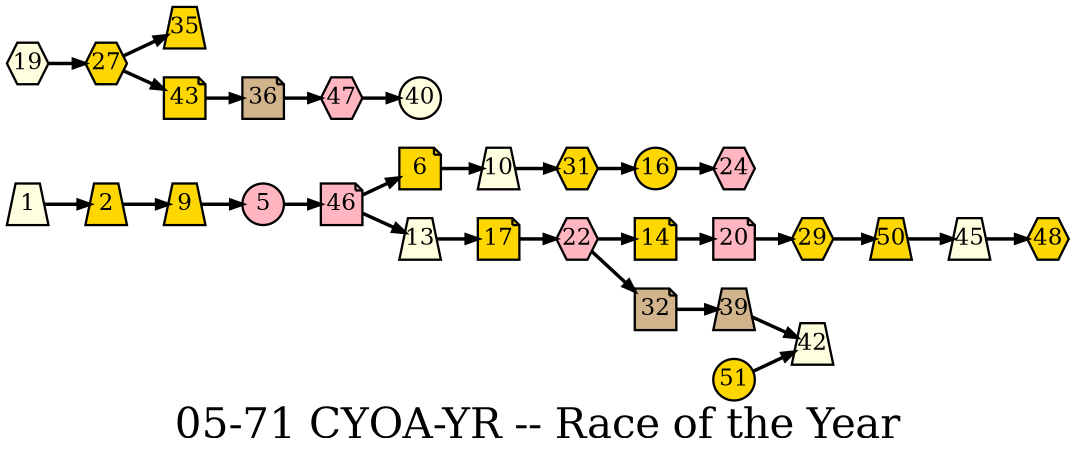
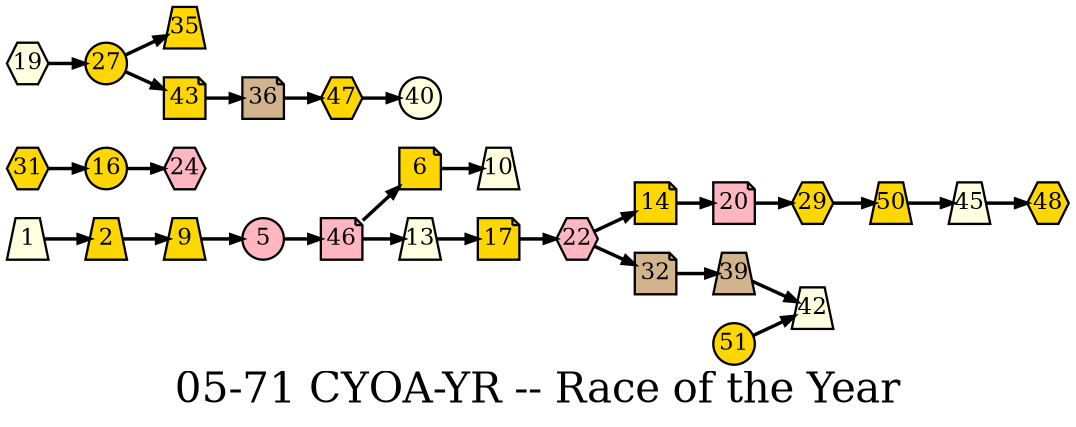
node "27": shape hexagon -> circle
node "47": fillcolor lightpink -> gold
edge "10" -> "31": removed
